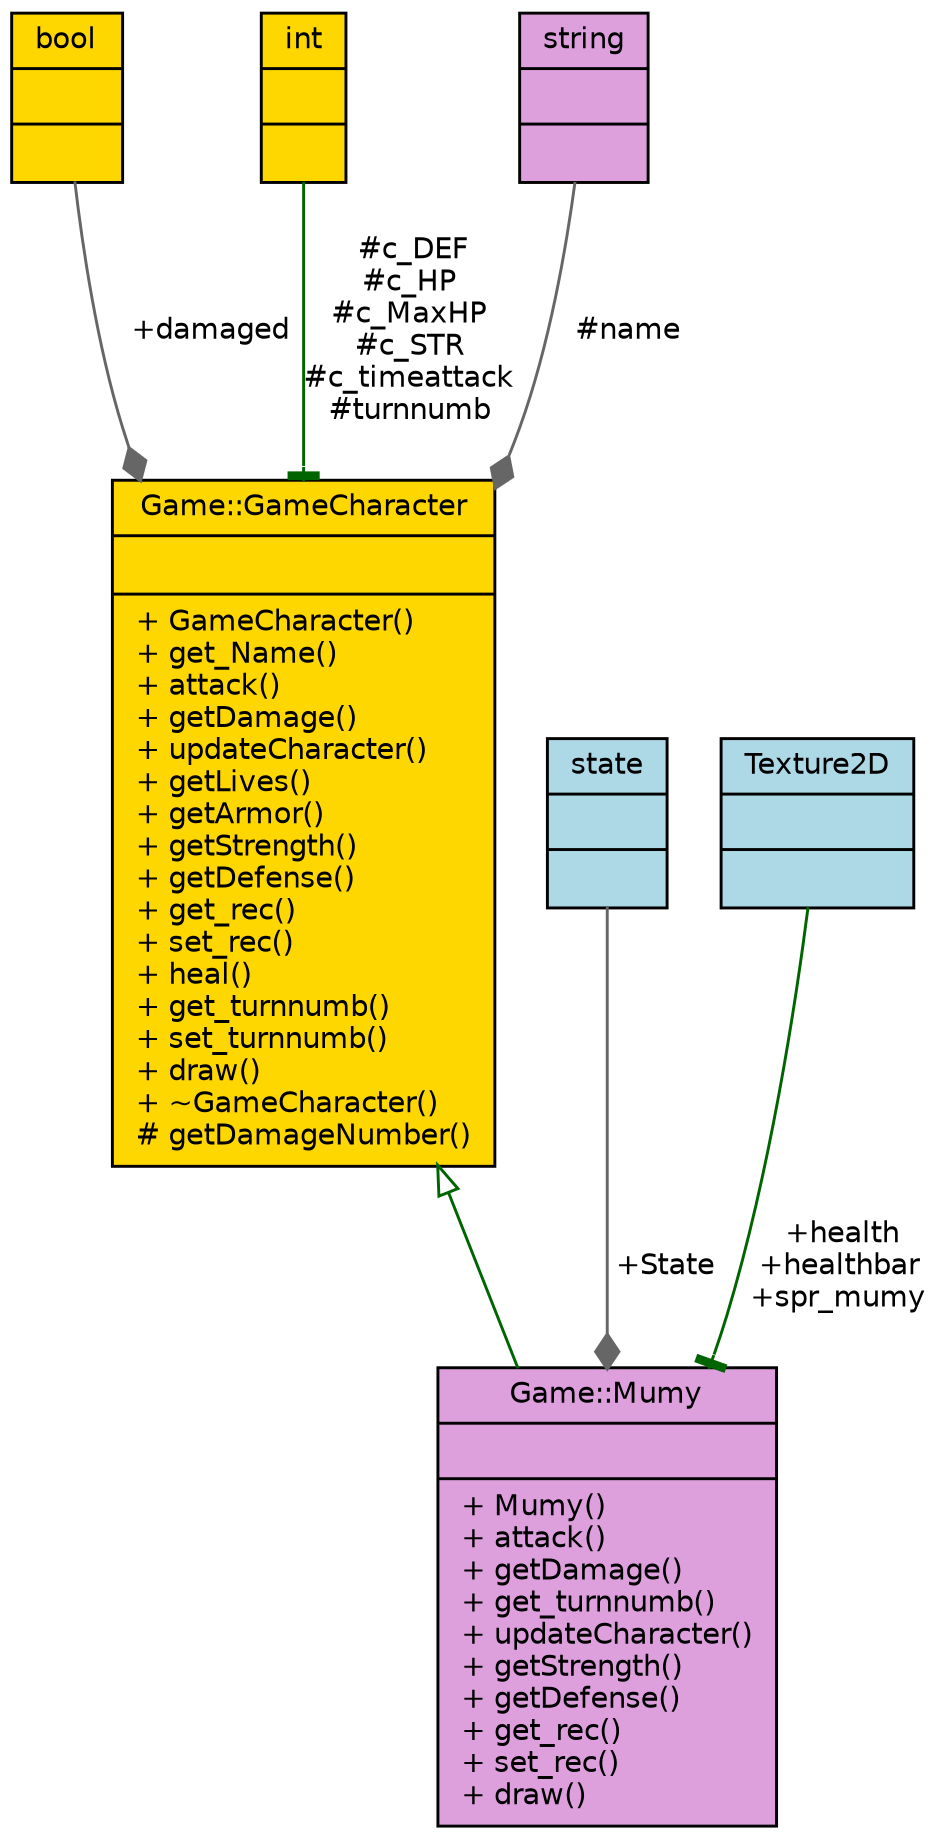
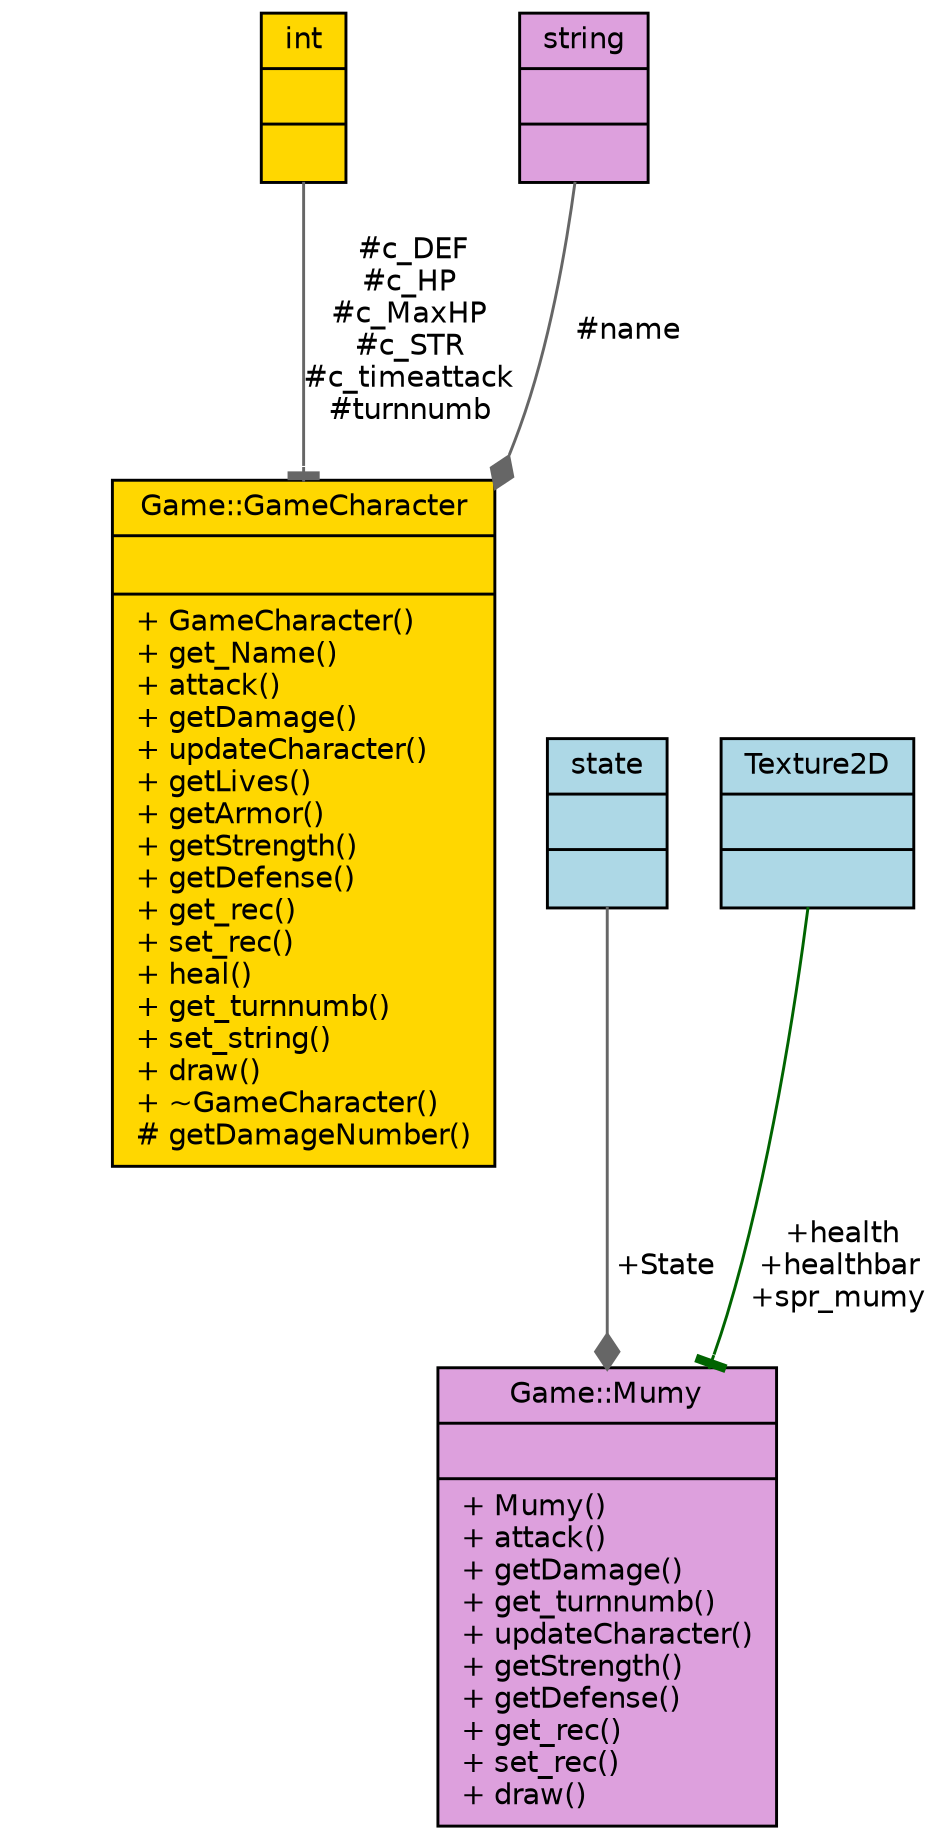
node "bool": removed
edge "int" -> "Game::GameCharacter": color darkgreen -> gray40
node "Game::GameCharacter": text "+ set_turnnumb()" -> "+ set_string()"
edge "Game::Mumy" -> "Game::GameCharacter": removed
